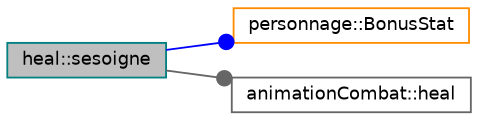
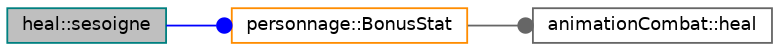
edge "heal::sesoigne" -> "animationCombat::heal": now "personnage::BonusStat" -> "animationCombat::heal"
